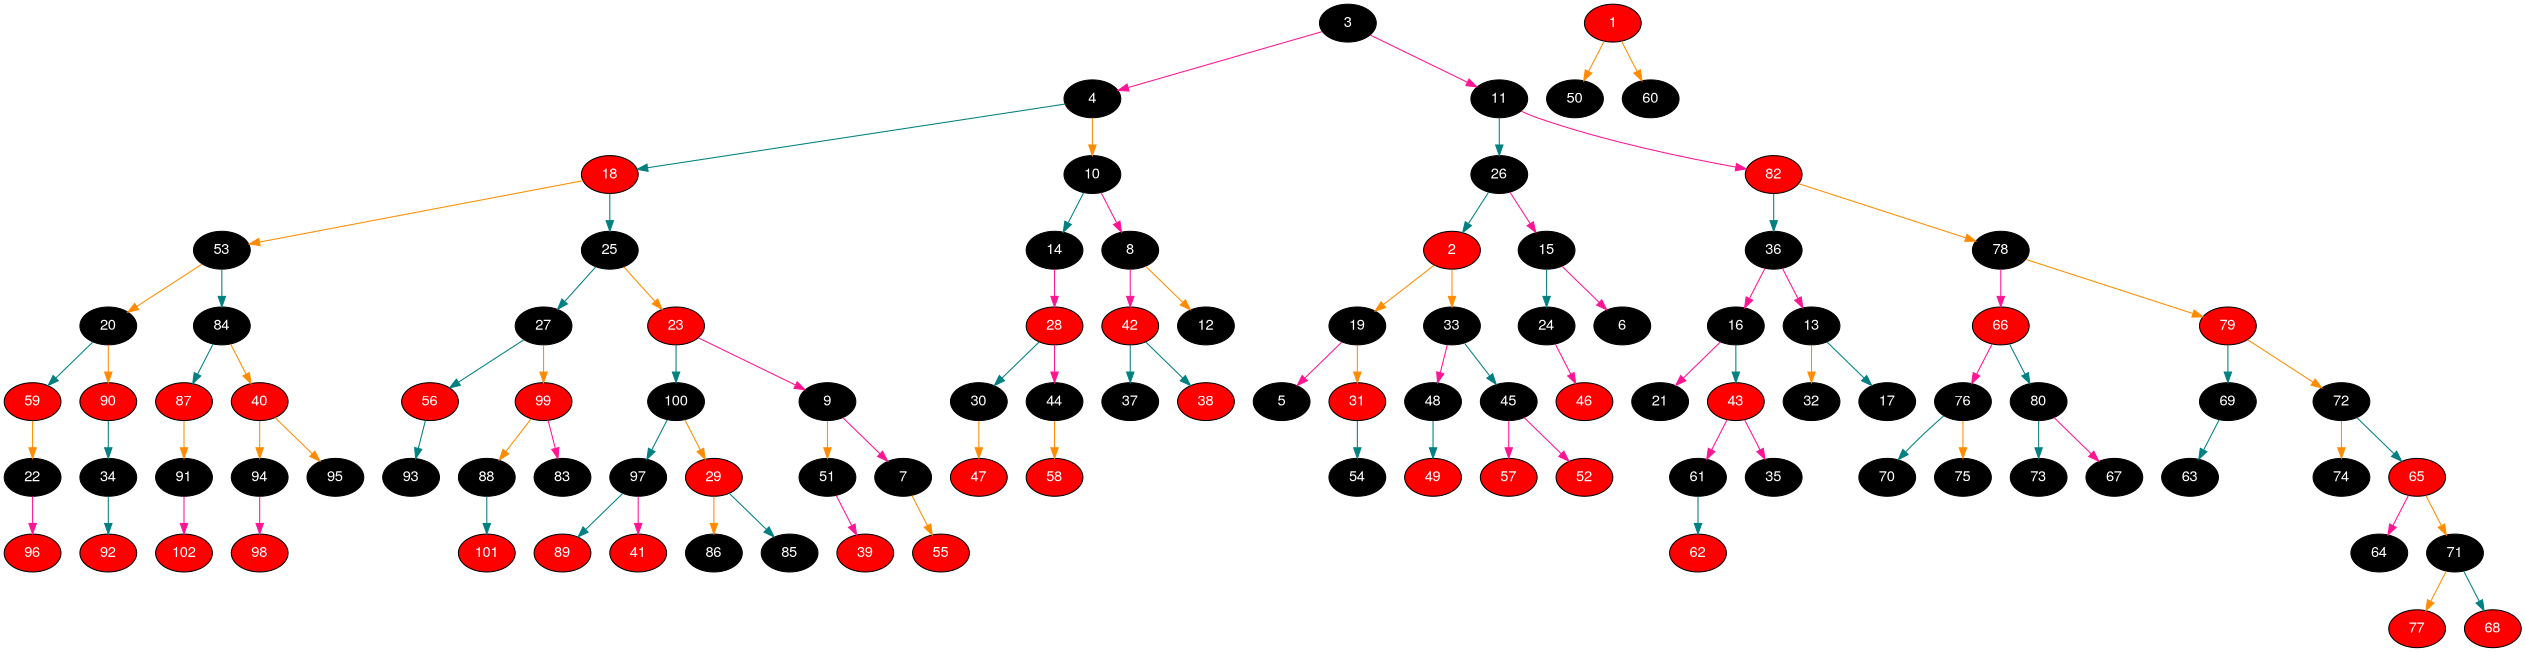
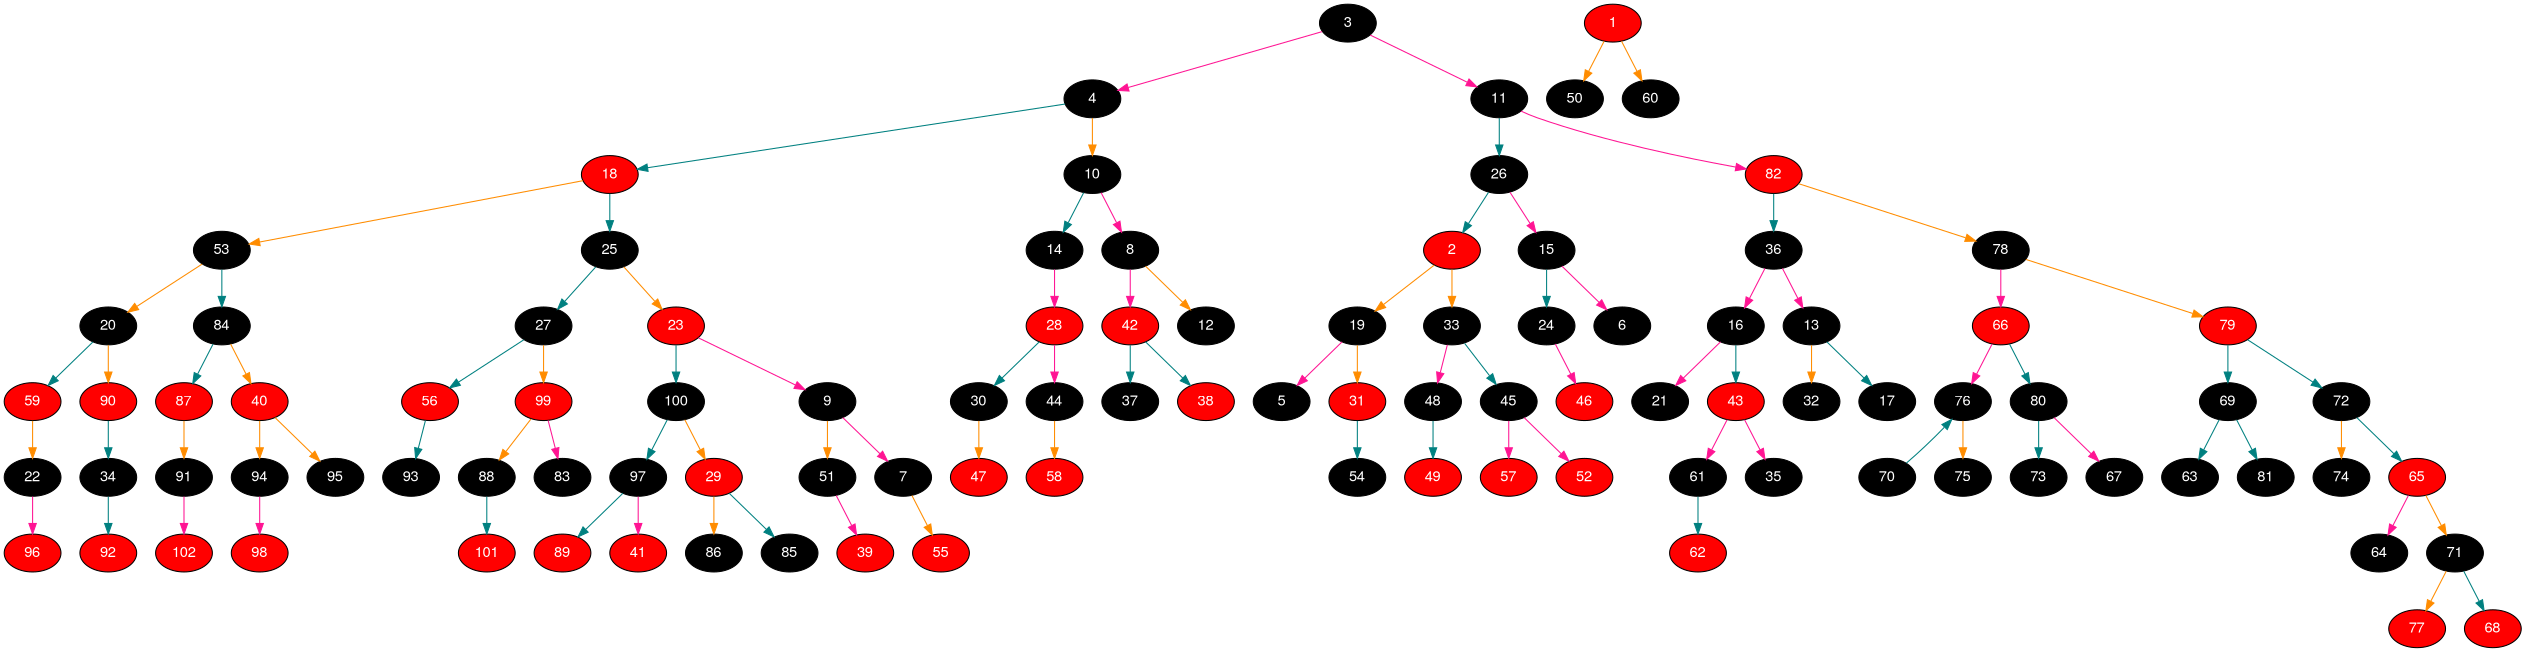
edge "79" -> "72": color darkorange -> teal
edge "76" -> "70": reversed
node "81": added
